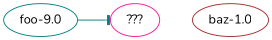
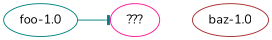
node "foo-9.0": label "foo-9.0" -> "foo-1.0"
